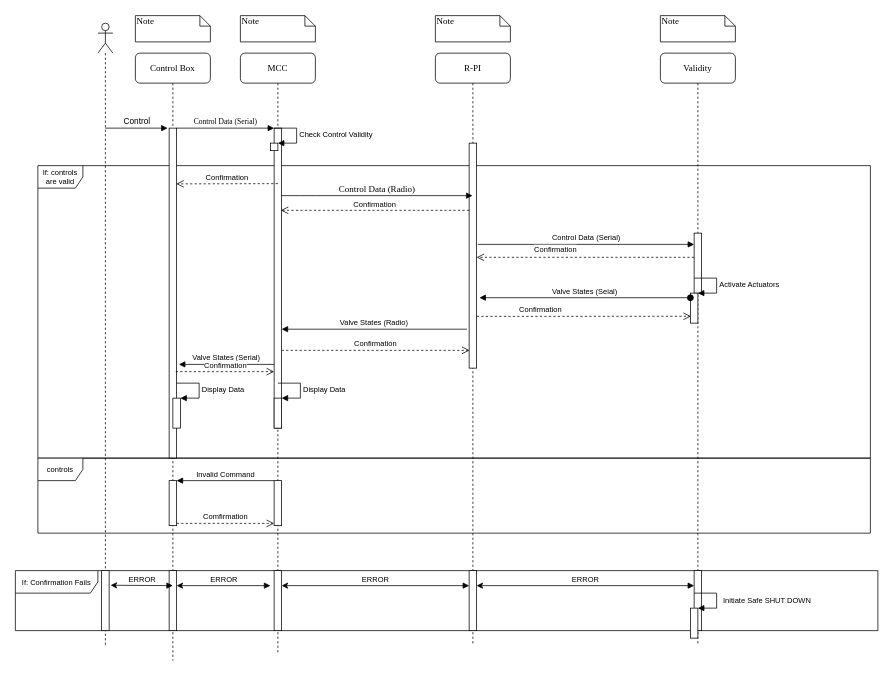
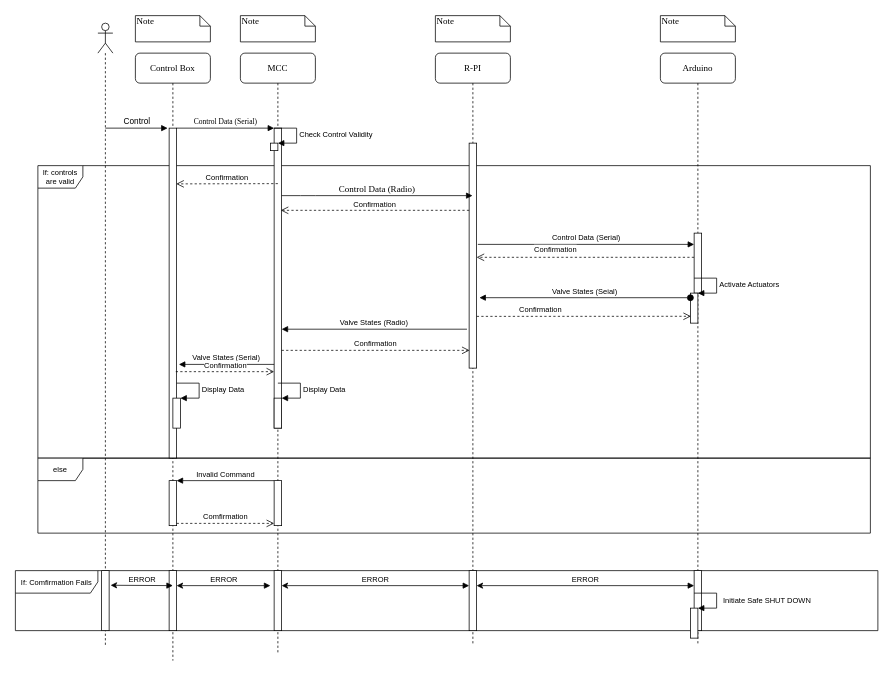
node "Validity": label "Validity" -> "Arduino"
node "controls": label "controls" -> "else"
node "If: Confirmation Fails": label "If: Confirmation Fails" -> "If: Comfirmation Fails"
